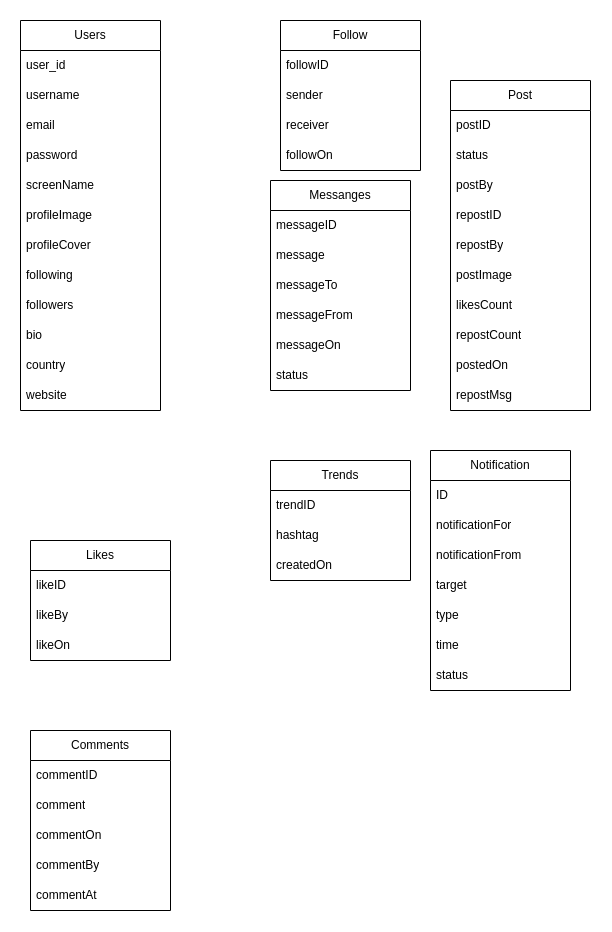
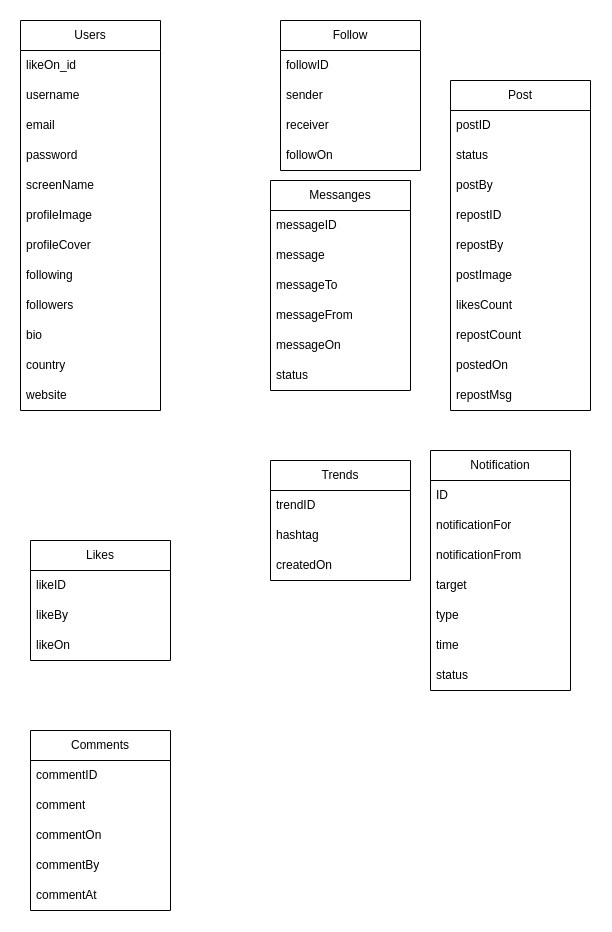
node "user_id": label "user_id" -> "likeOn_id"
